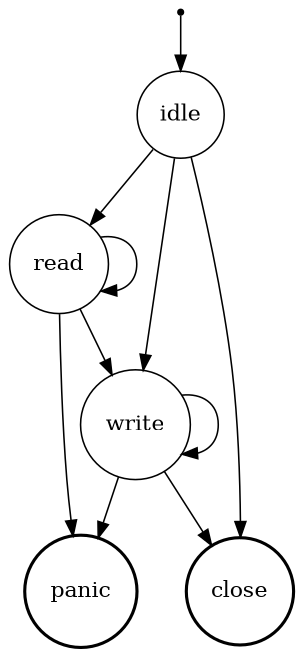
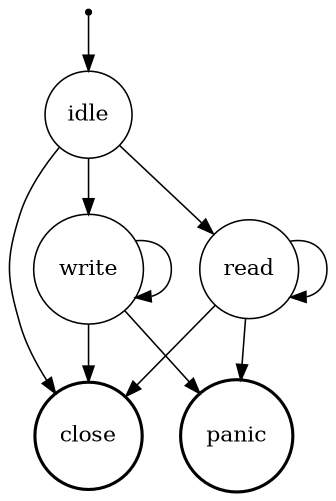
edge "read" -> "write": now "read" -> "close"
